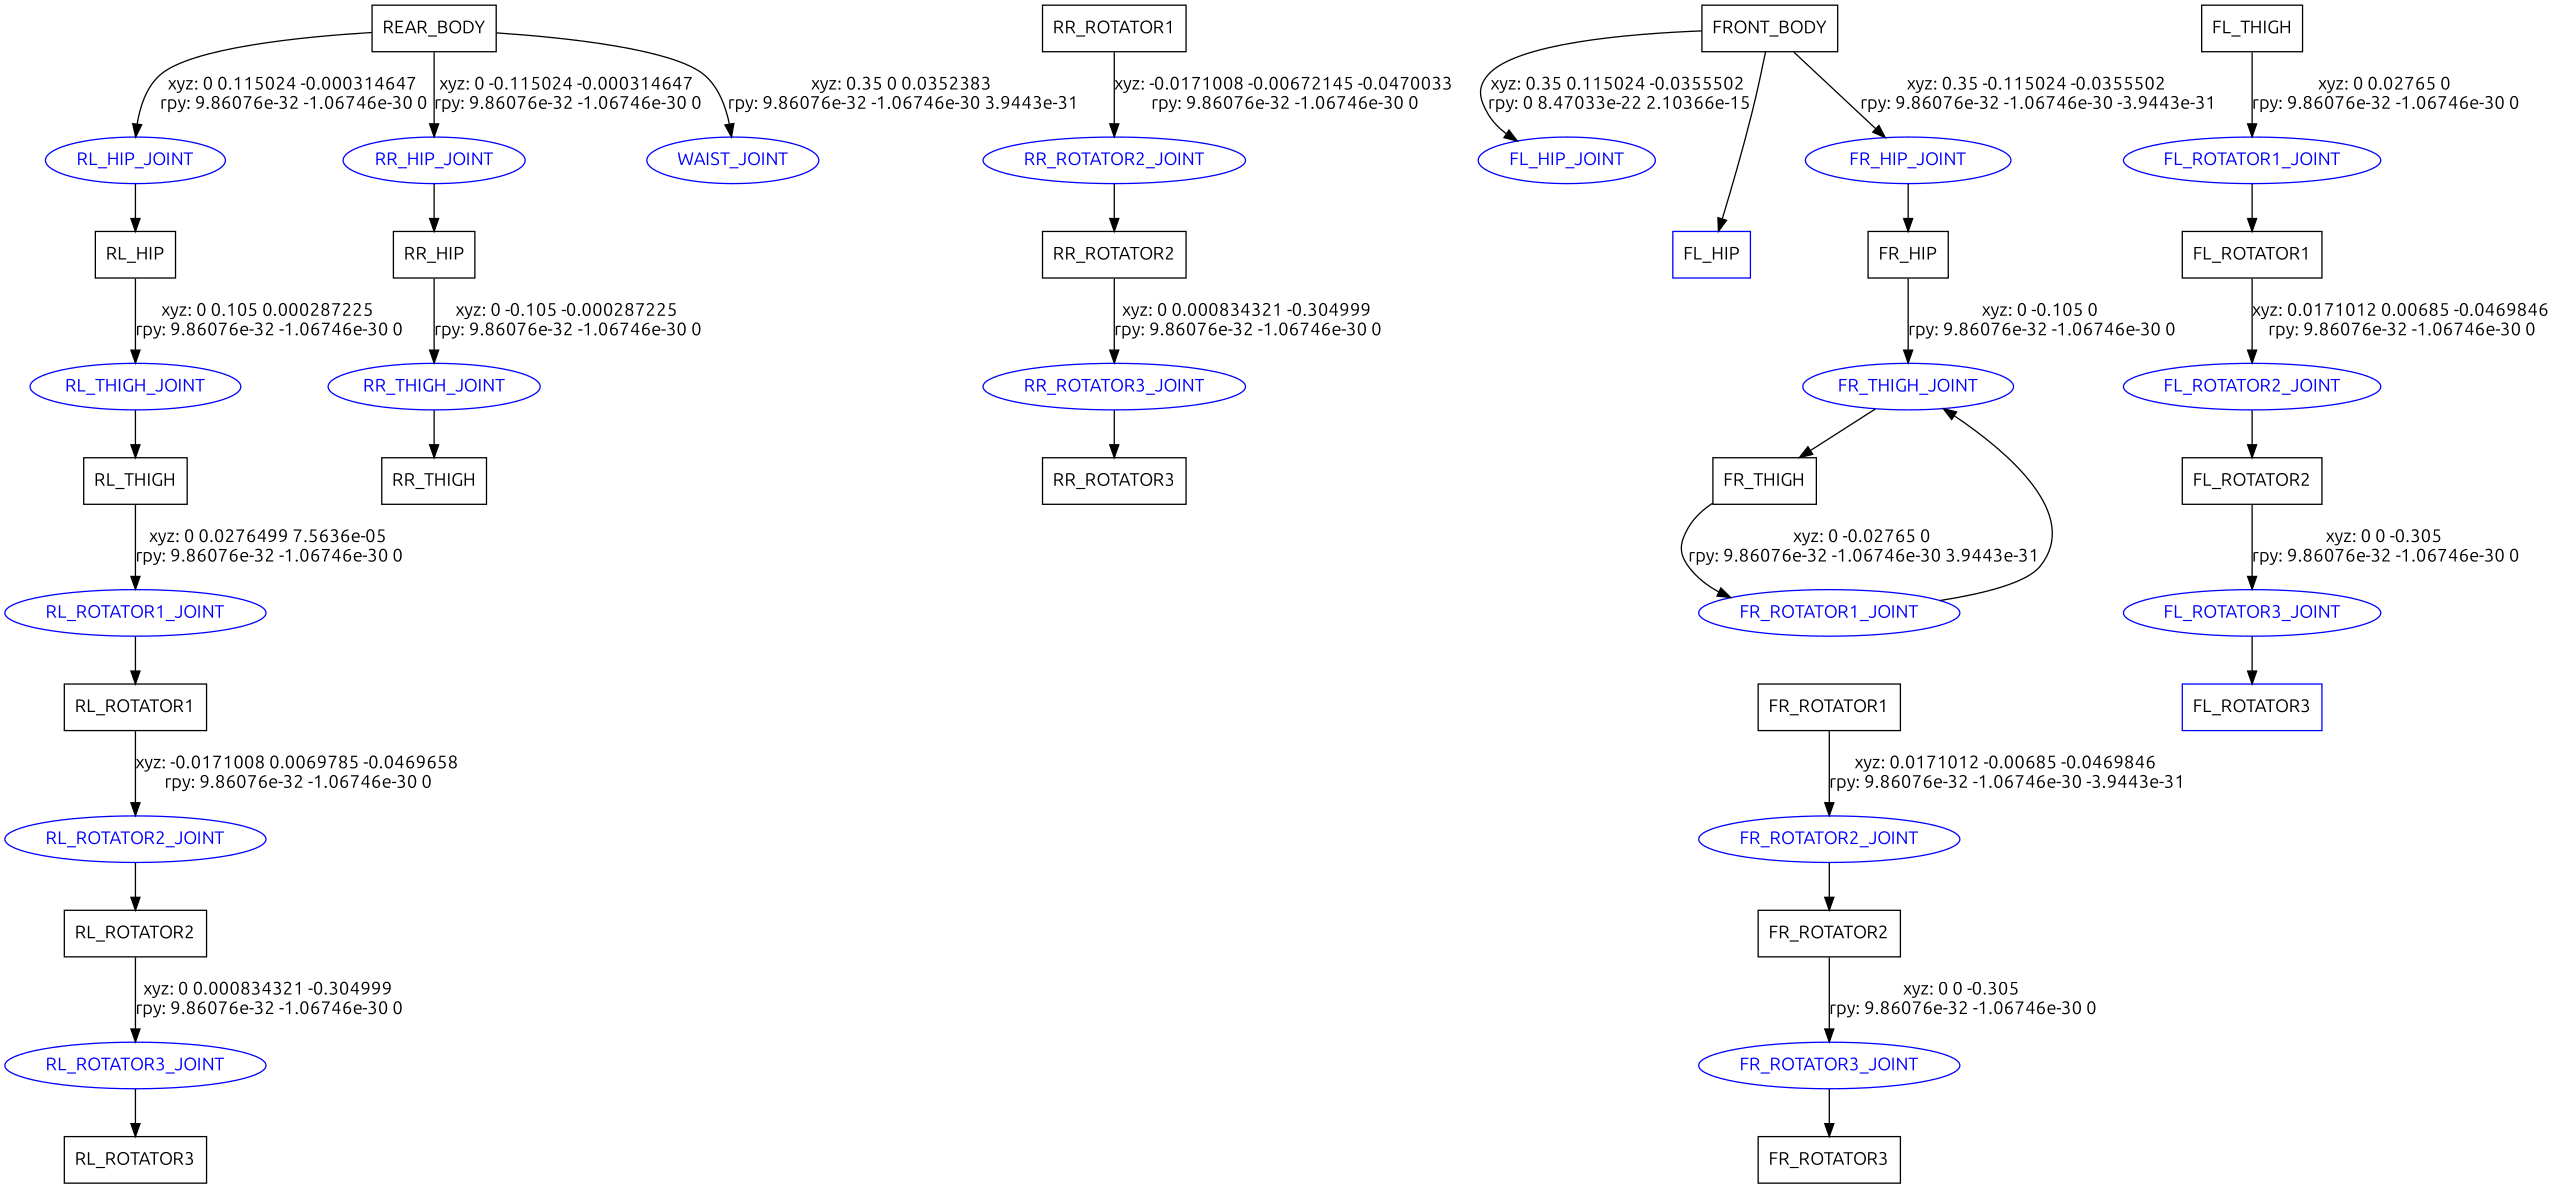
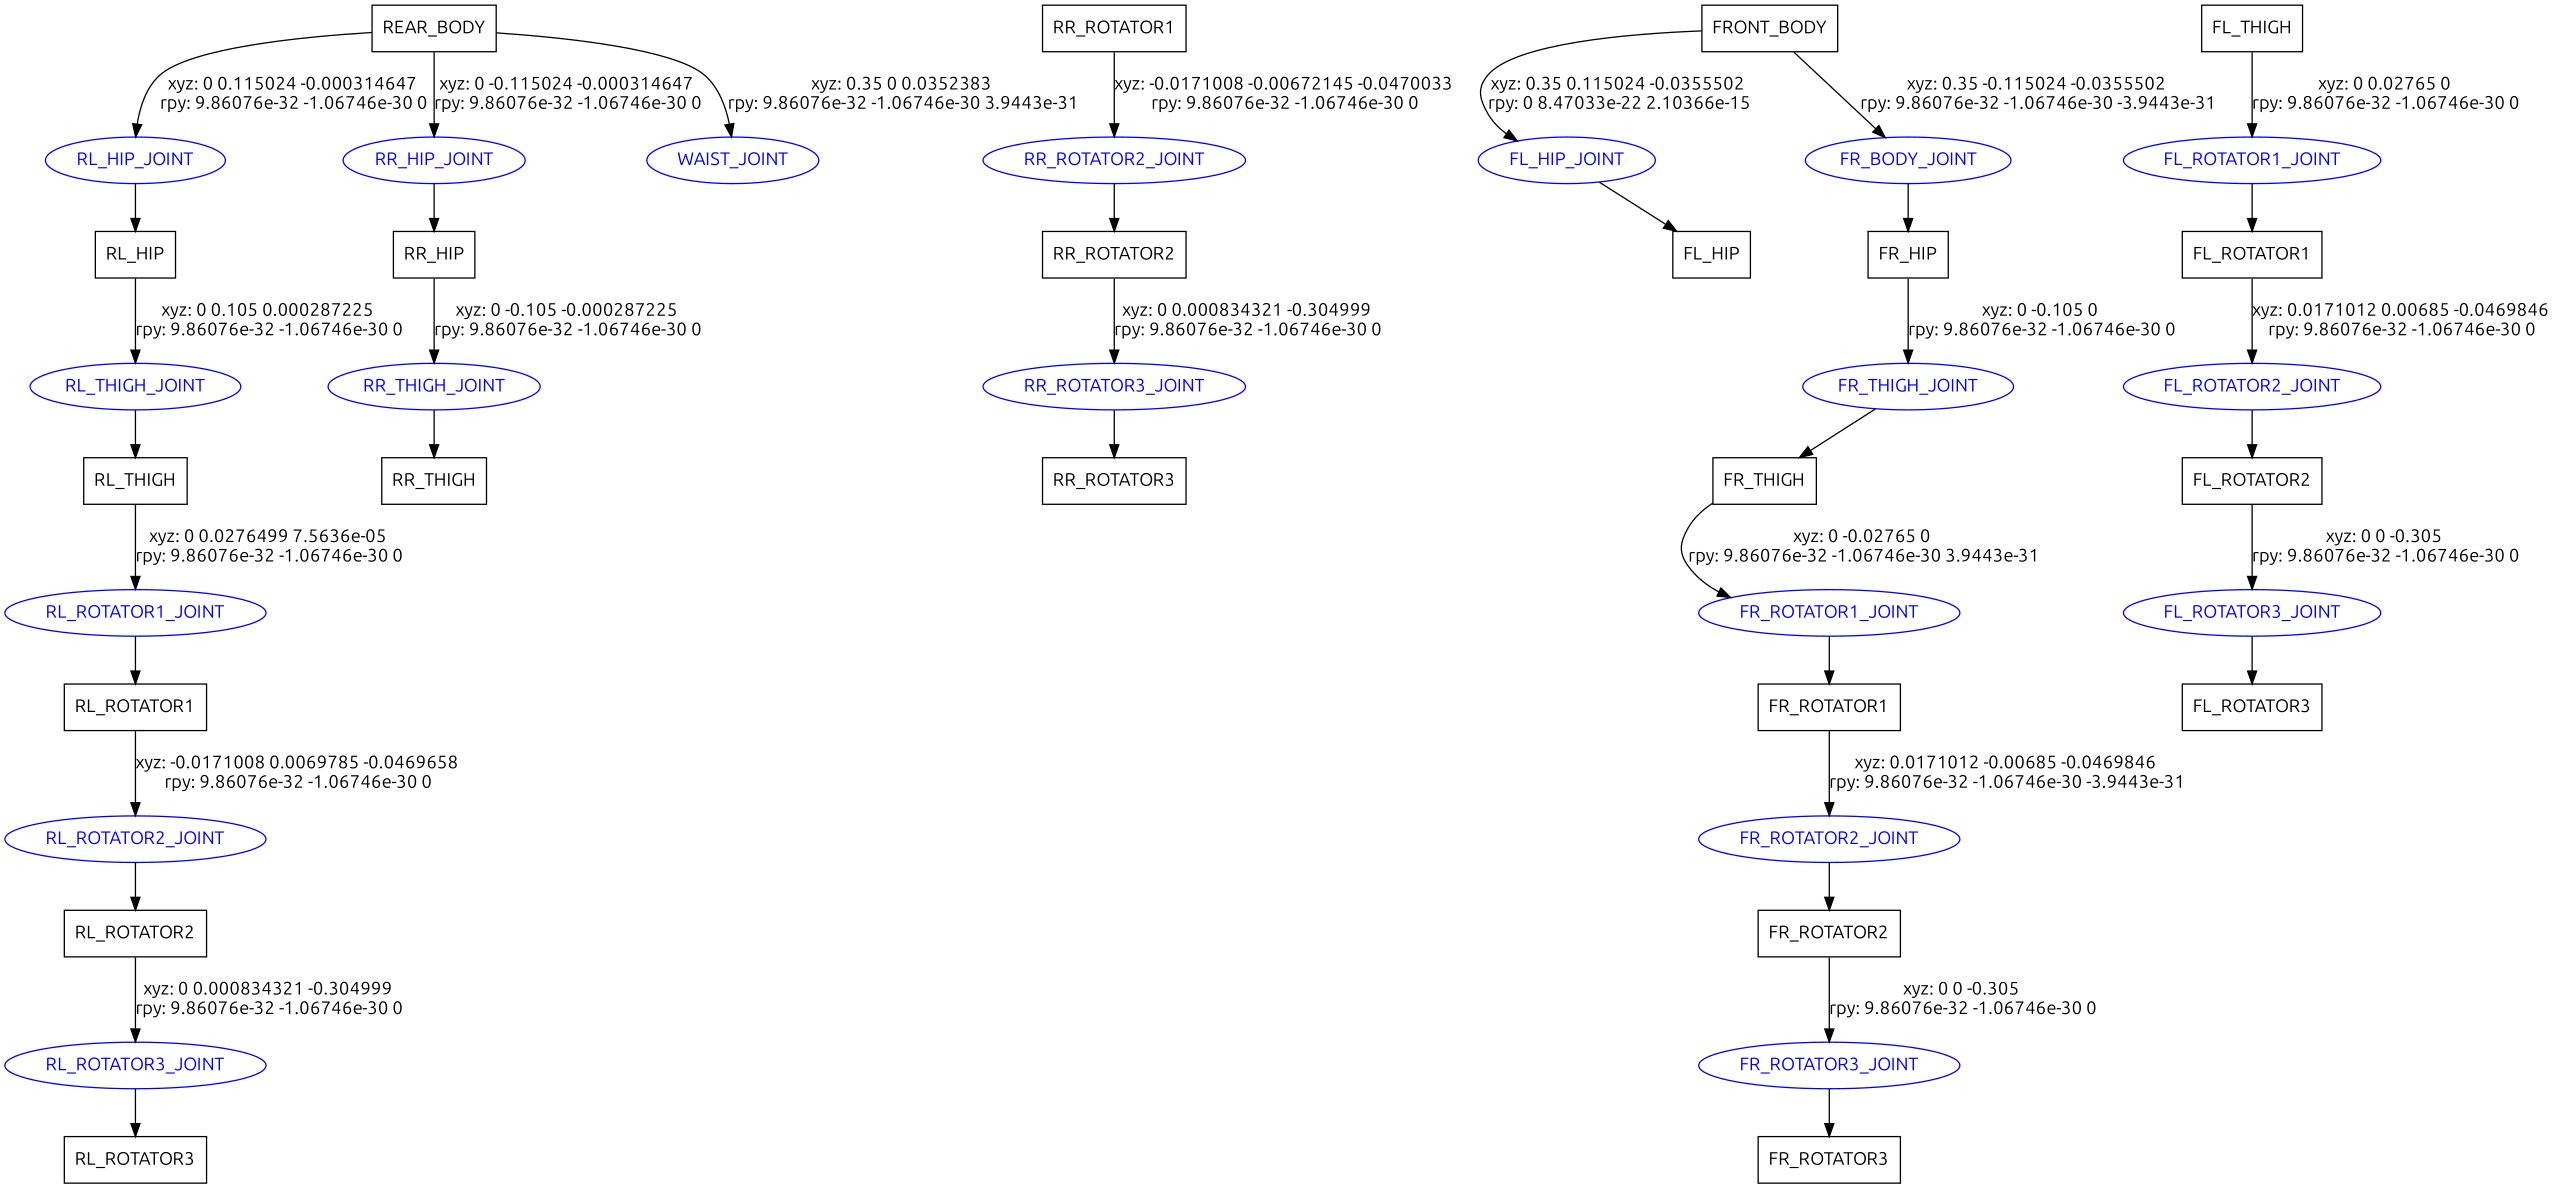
edge "FRONT_BODY" -> "FL_HIP": now "FL_HIP_JOINT" -> "FL_HIP"
node "FR_HIP_JOINT": label "FR_HIP_JOINT" -> "FR_BODY_JOINT"
node "FL_HIP": color blue -> black
edge "FR_ROTATOR1_JOINT" -> "FR_THIGH_JOINT": now "FR_ROTATOR1_JOINT" -> "FR_ROTATOR1"
node "FL_ROTATOR3": color blue -> black
